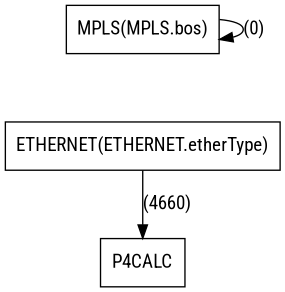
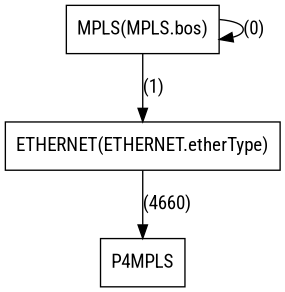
edge "MPLS(MPLS.bos)" -> "ETHERNET(ETHERNET.etherType)": added, label "(1)"
node "P4CALC": label "P4CALC" -> "P4MPLS"
